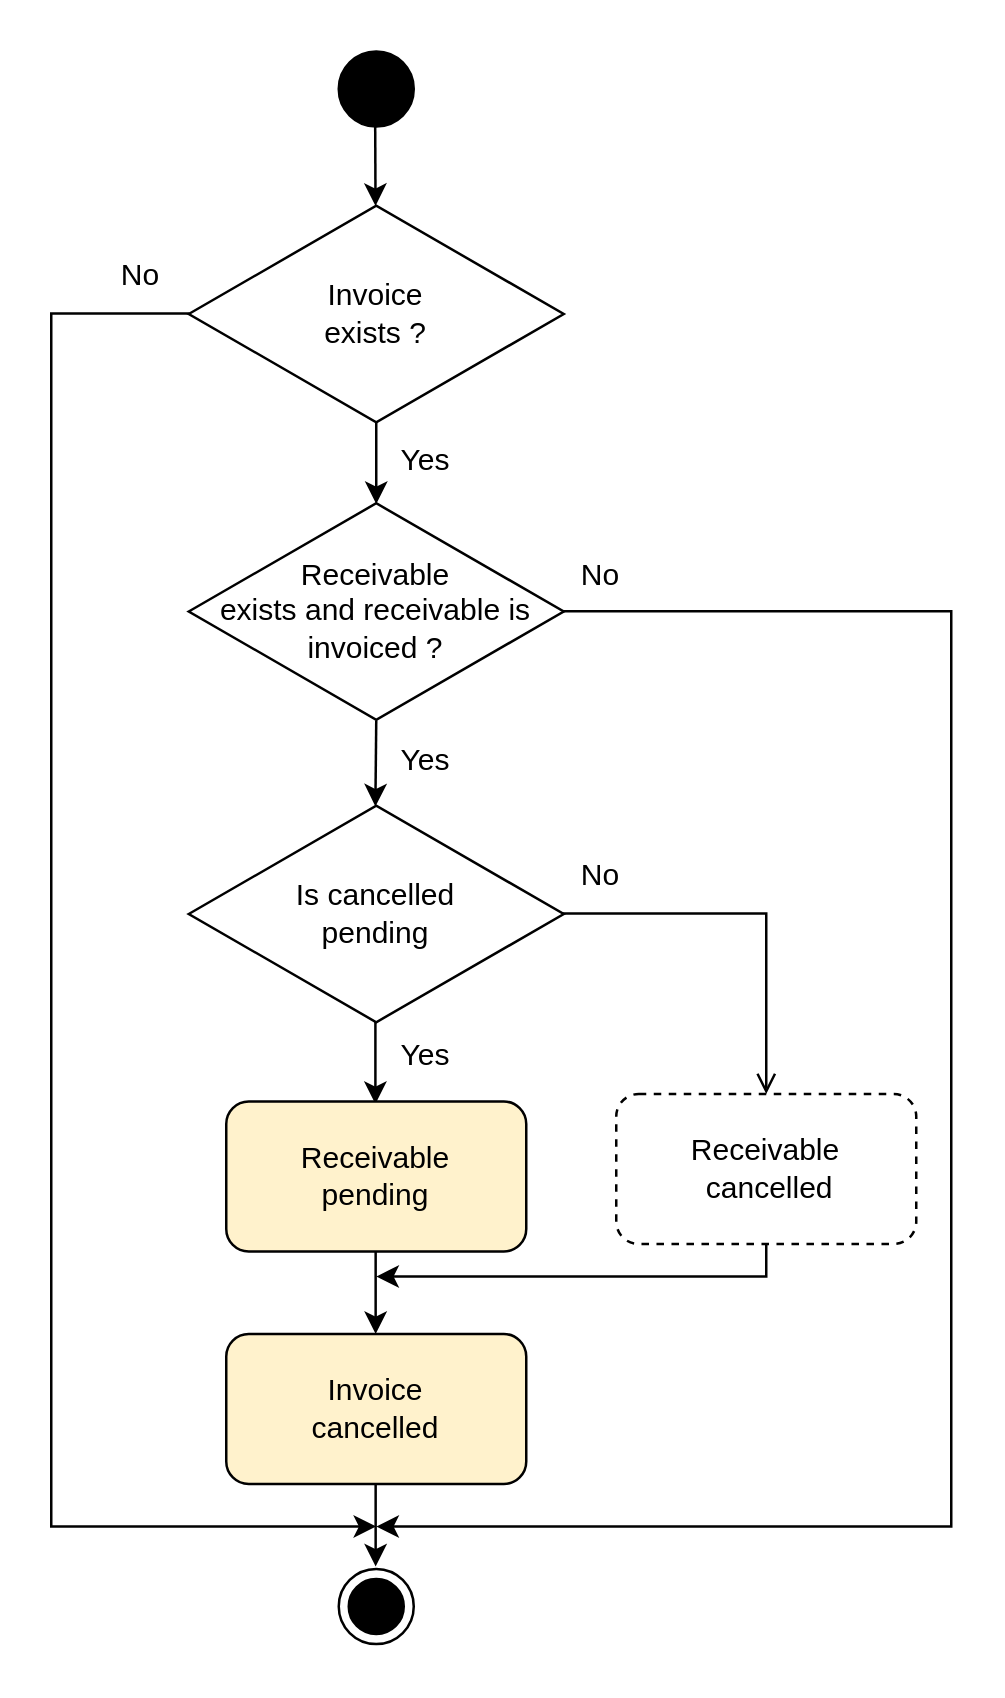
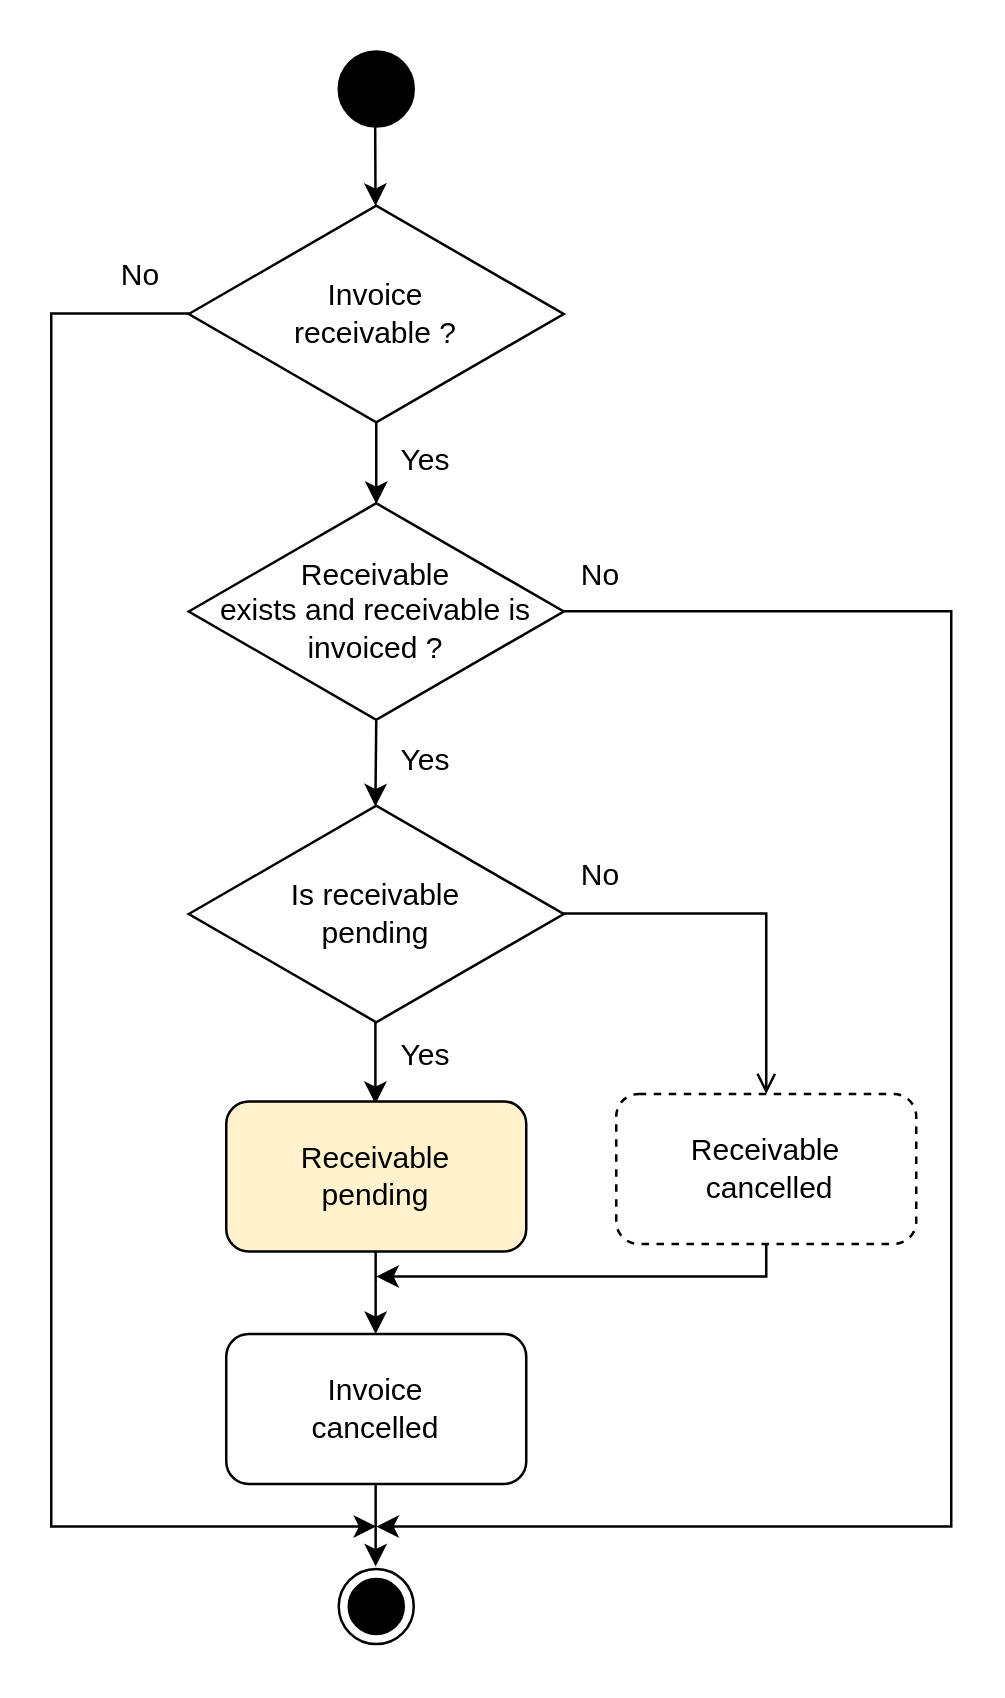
node "Invoice exists ?": label "Invoice exists ?" -> "Invoice receivable ?"
node "Is cancelled pending": label "Is cancelled pending" -> "Is receivable pending"
node "Invoice cancelled": fillcolor #fff2cc -> #ffffff
